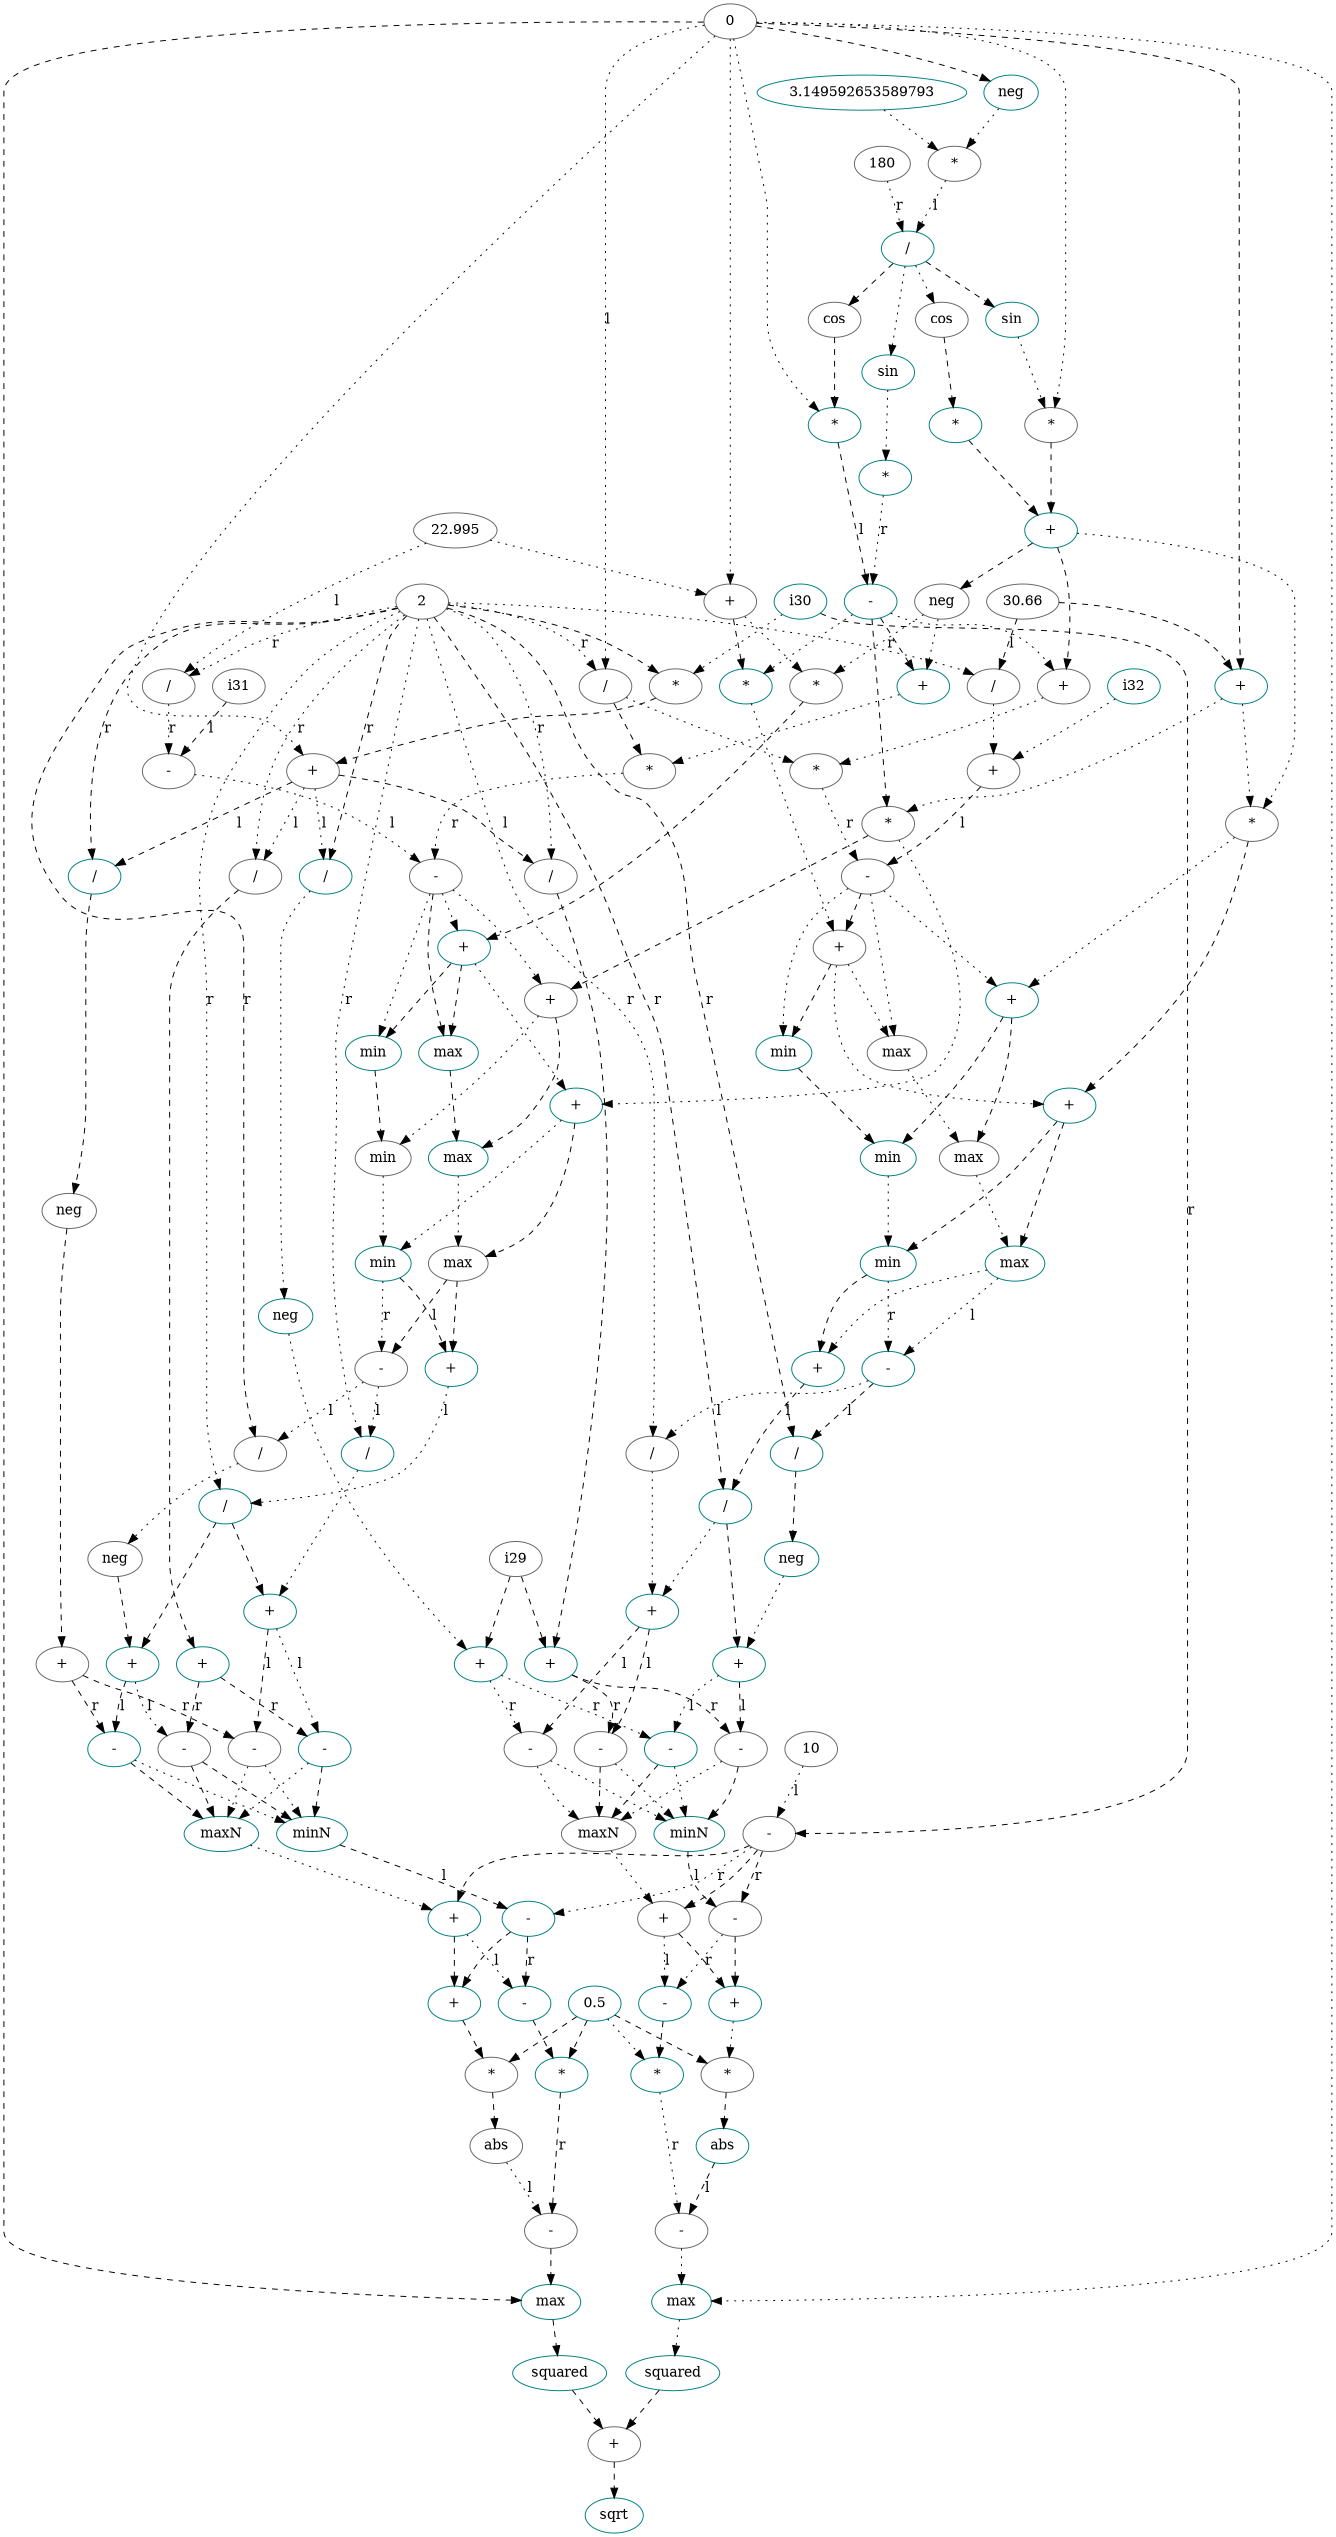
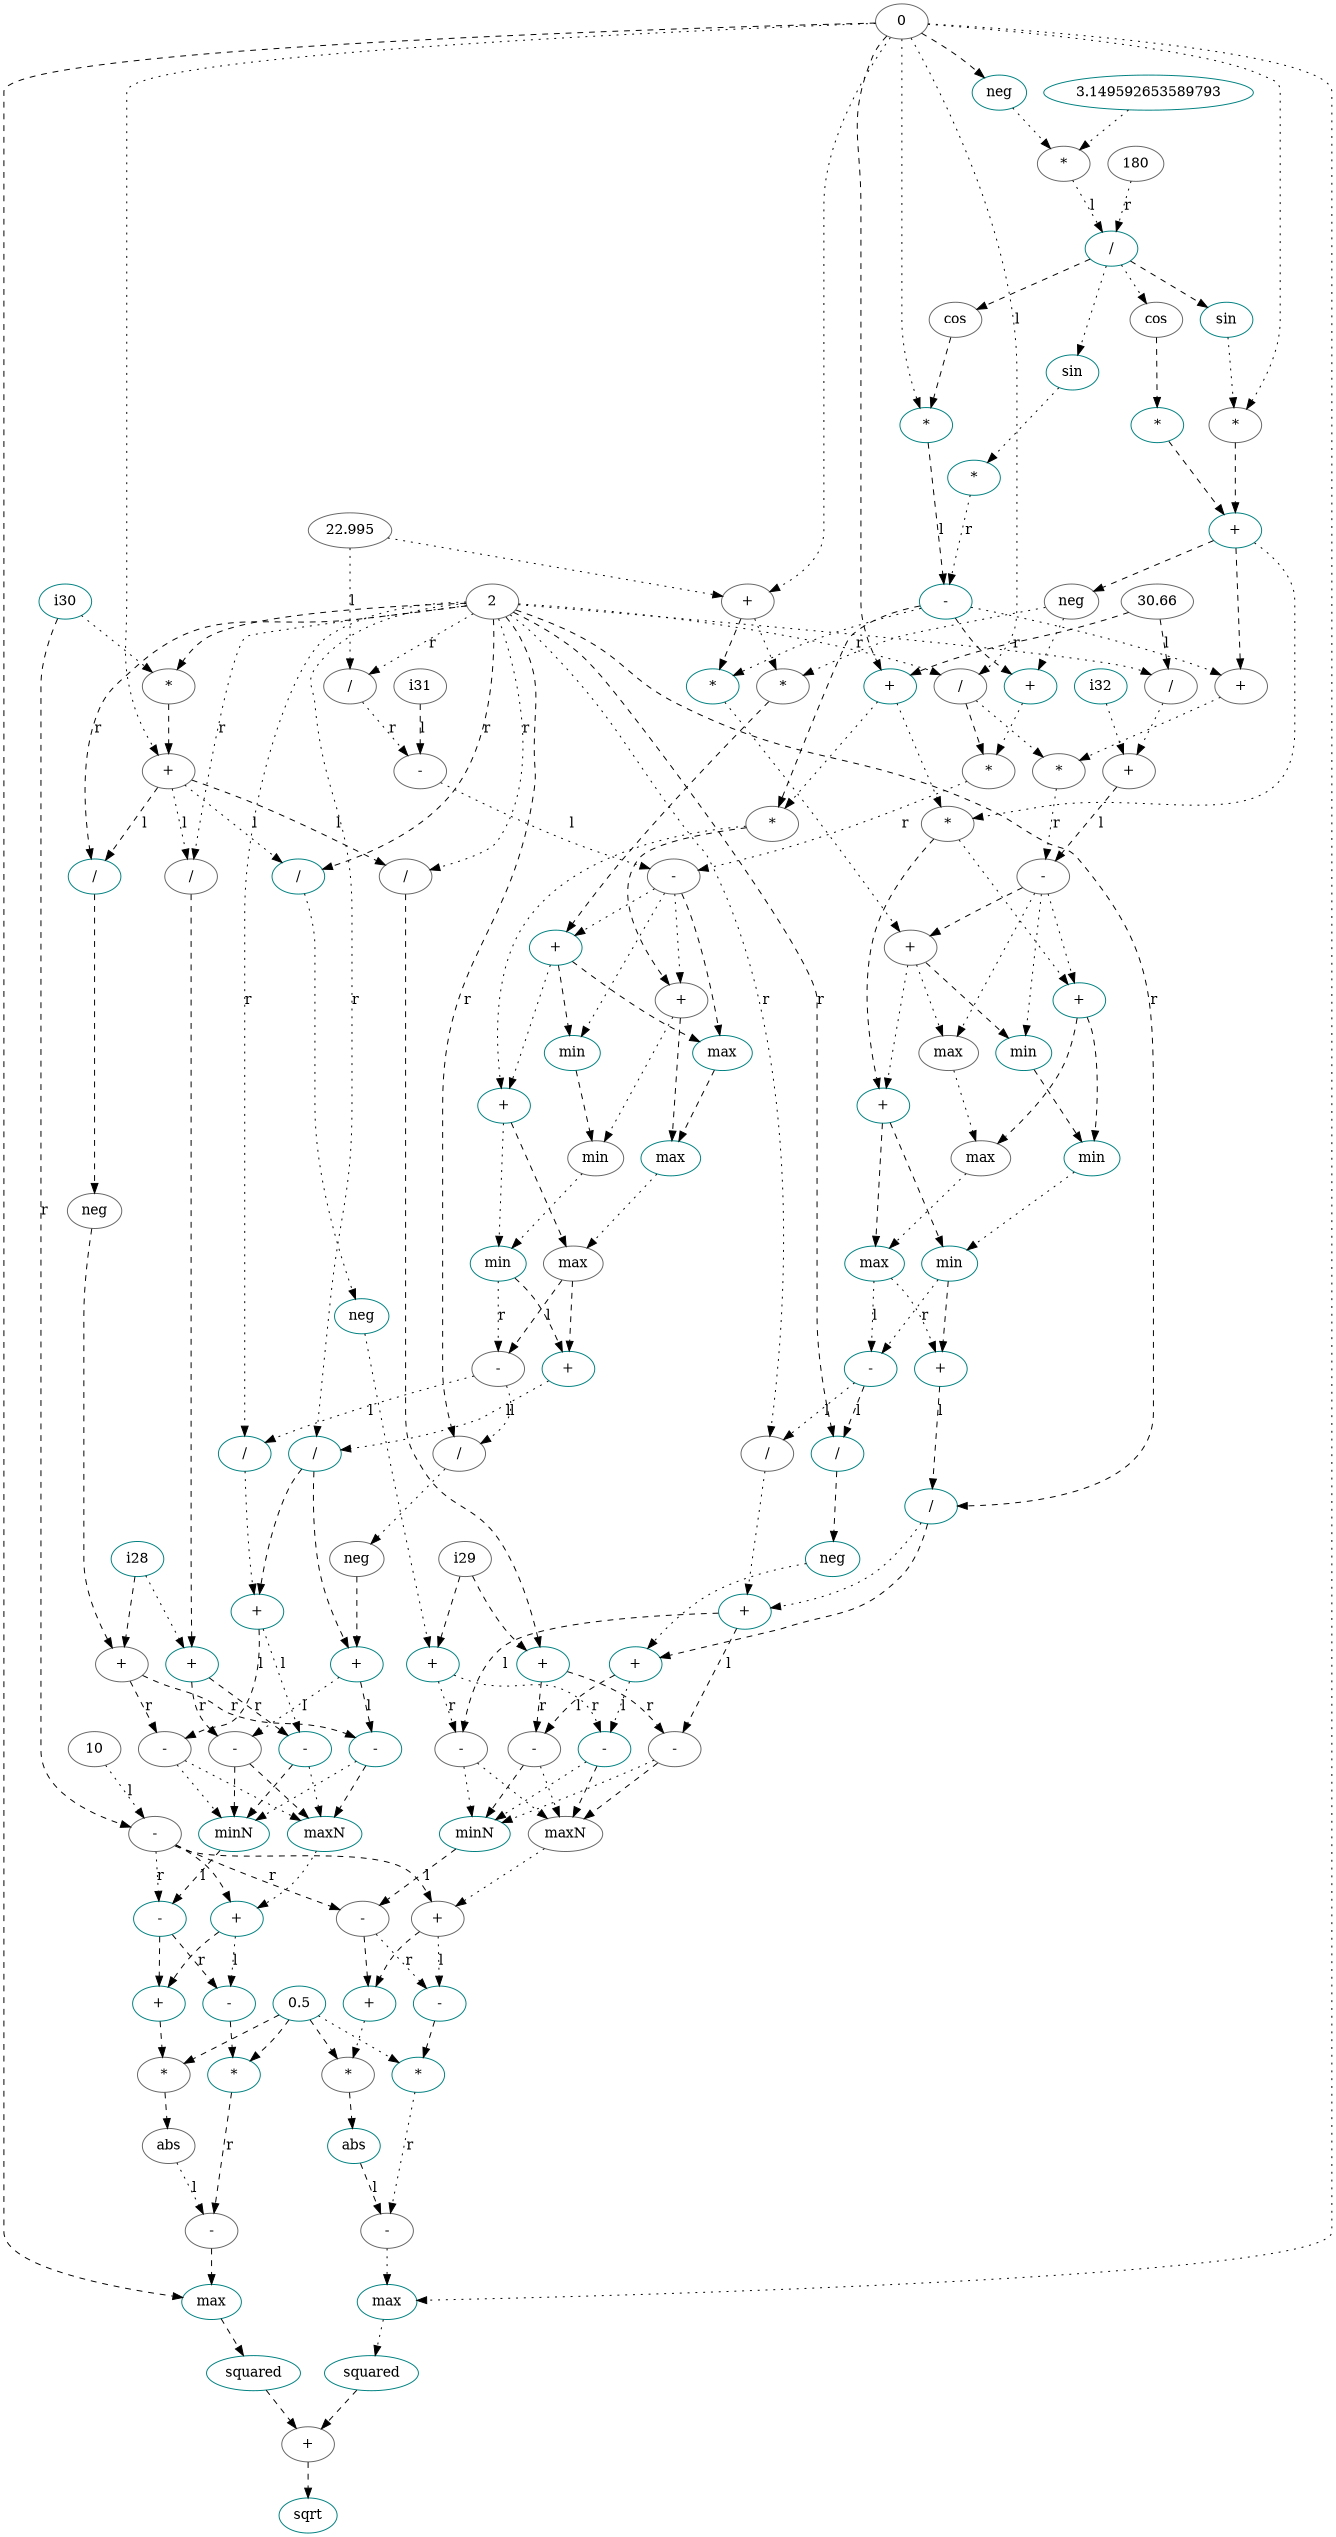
node "i28": added
